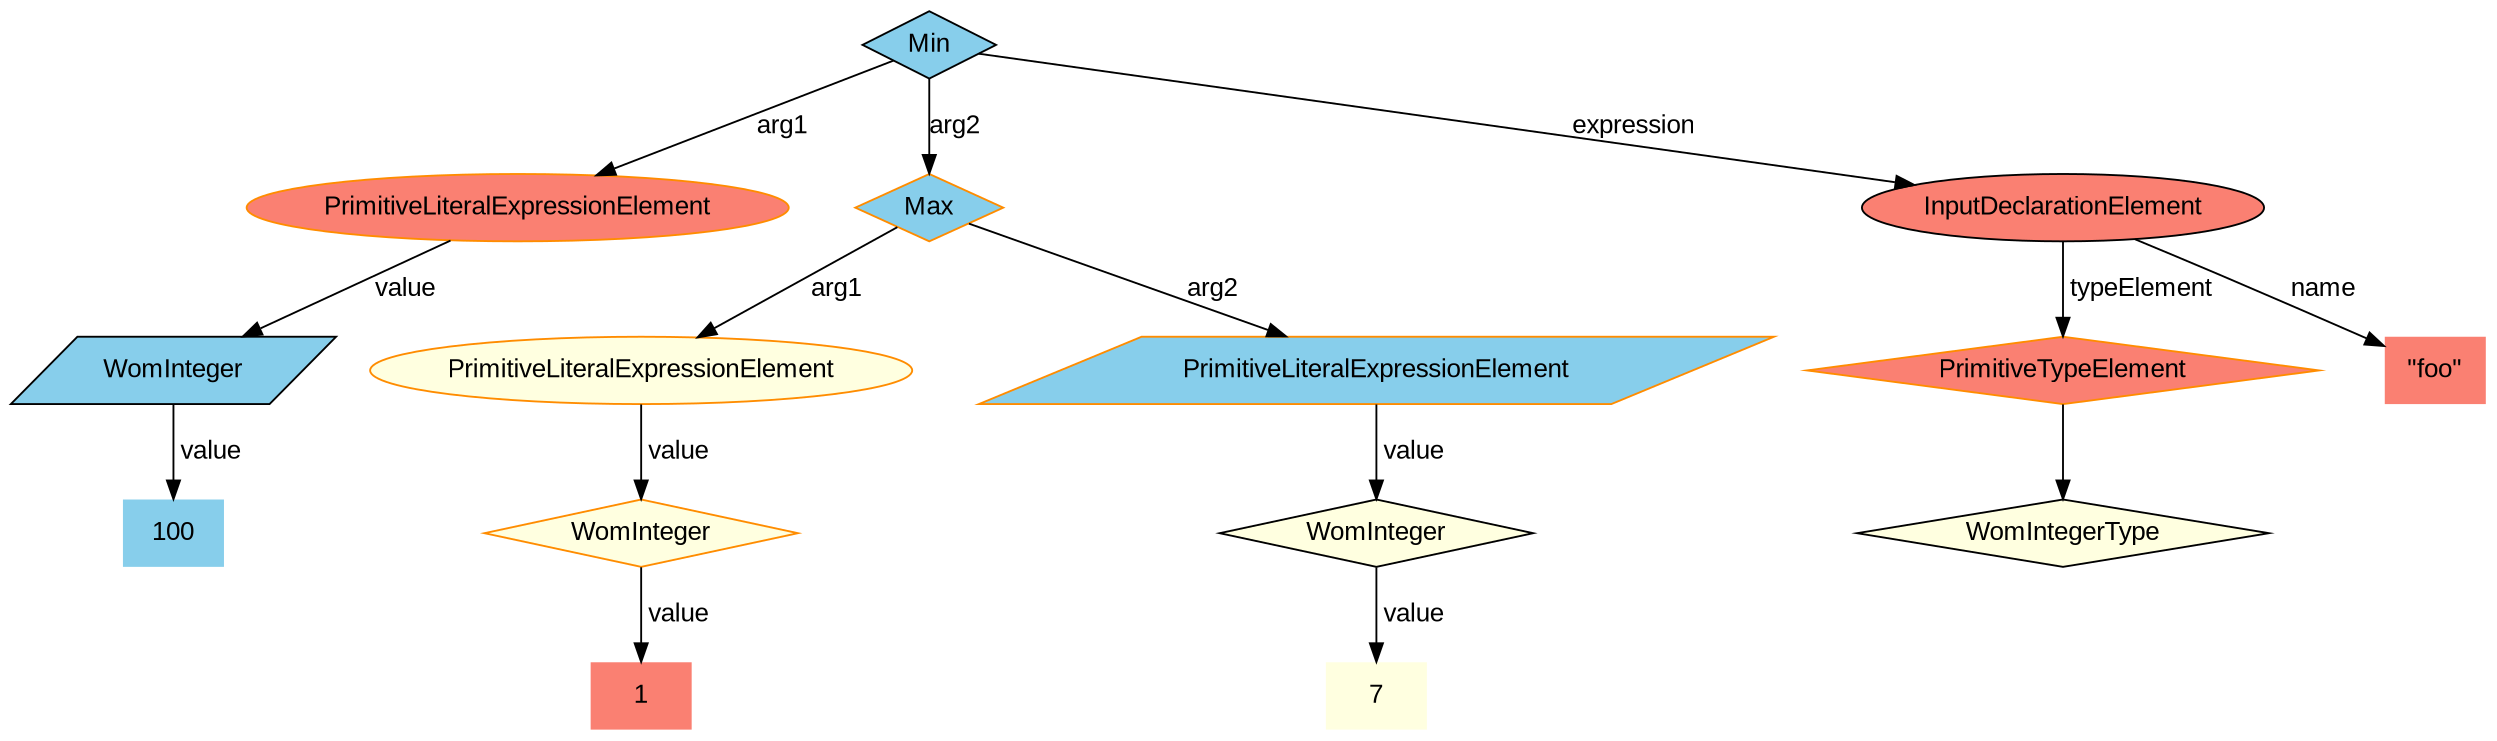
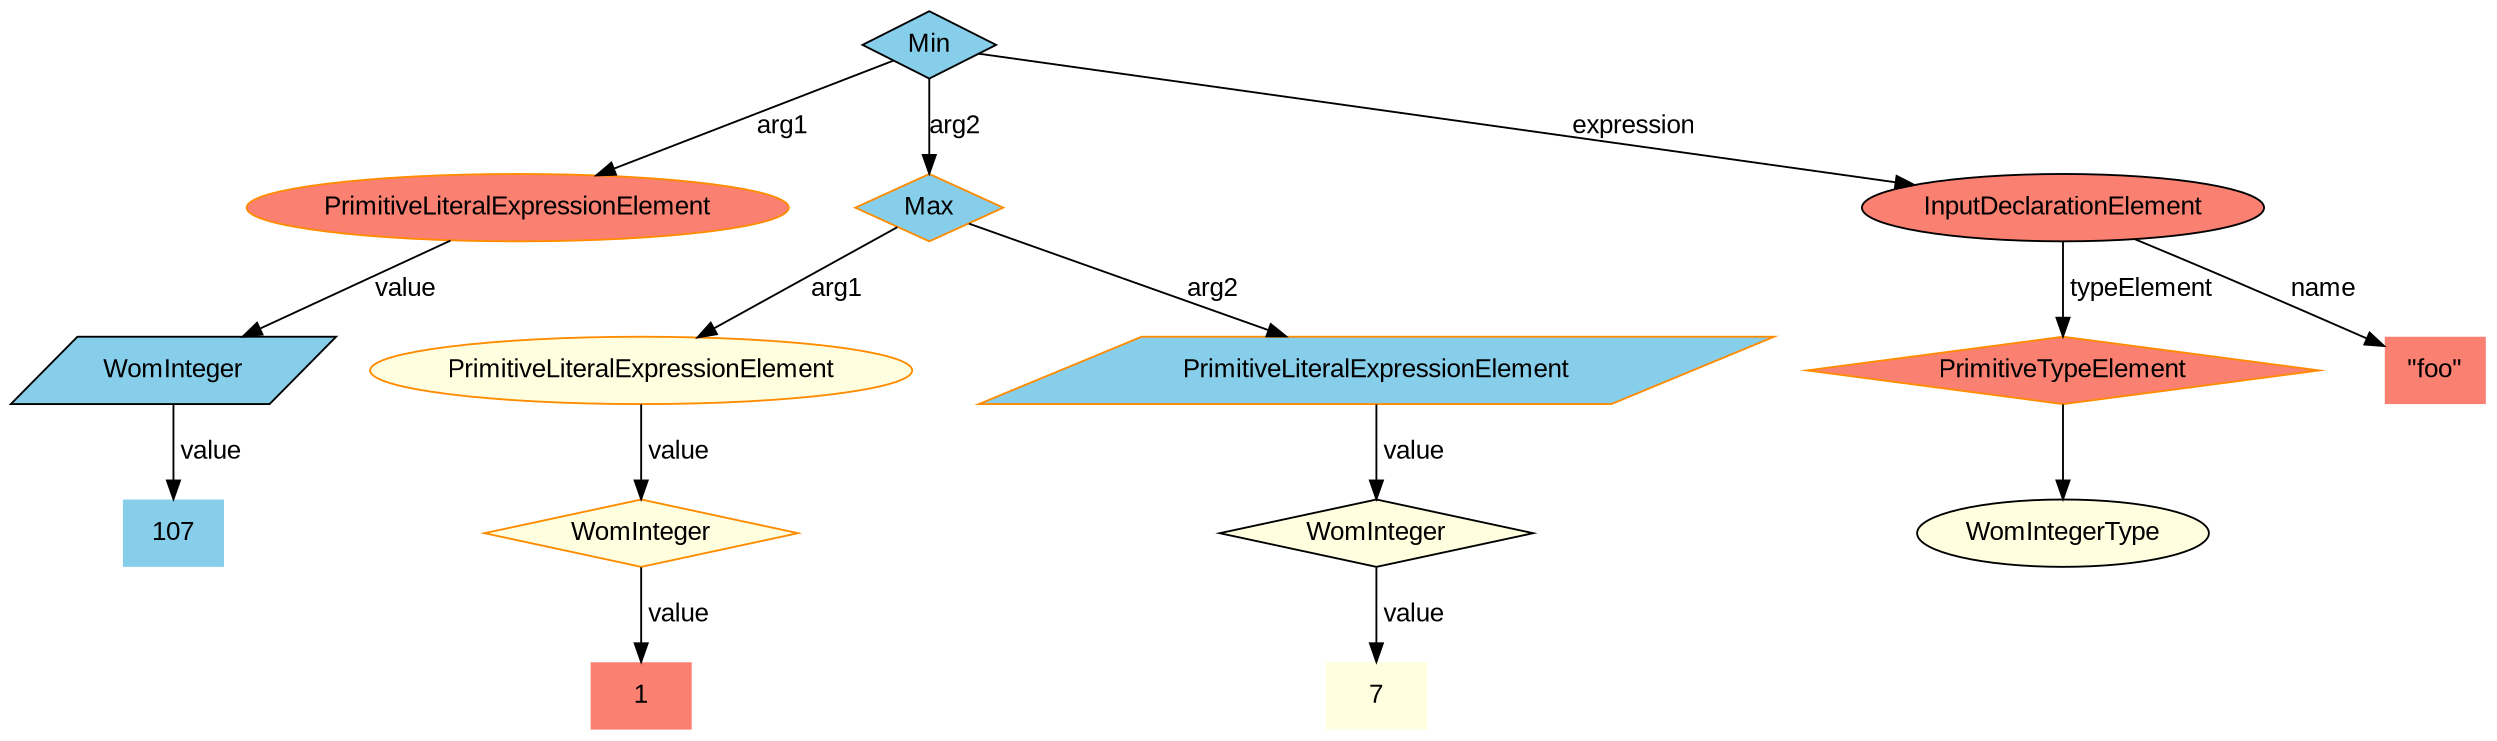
node "100": label "100" -> "107"
node "WomIntegerType": shape diamond -> ellipse
